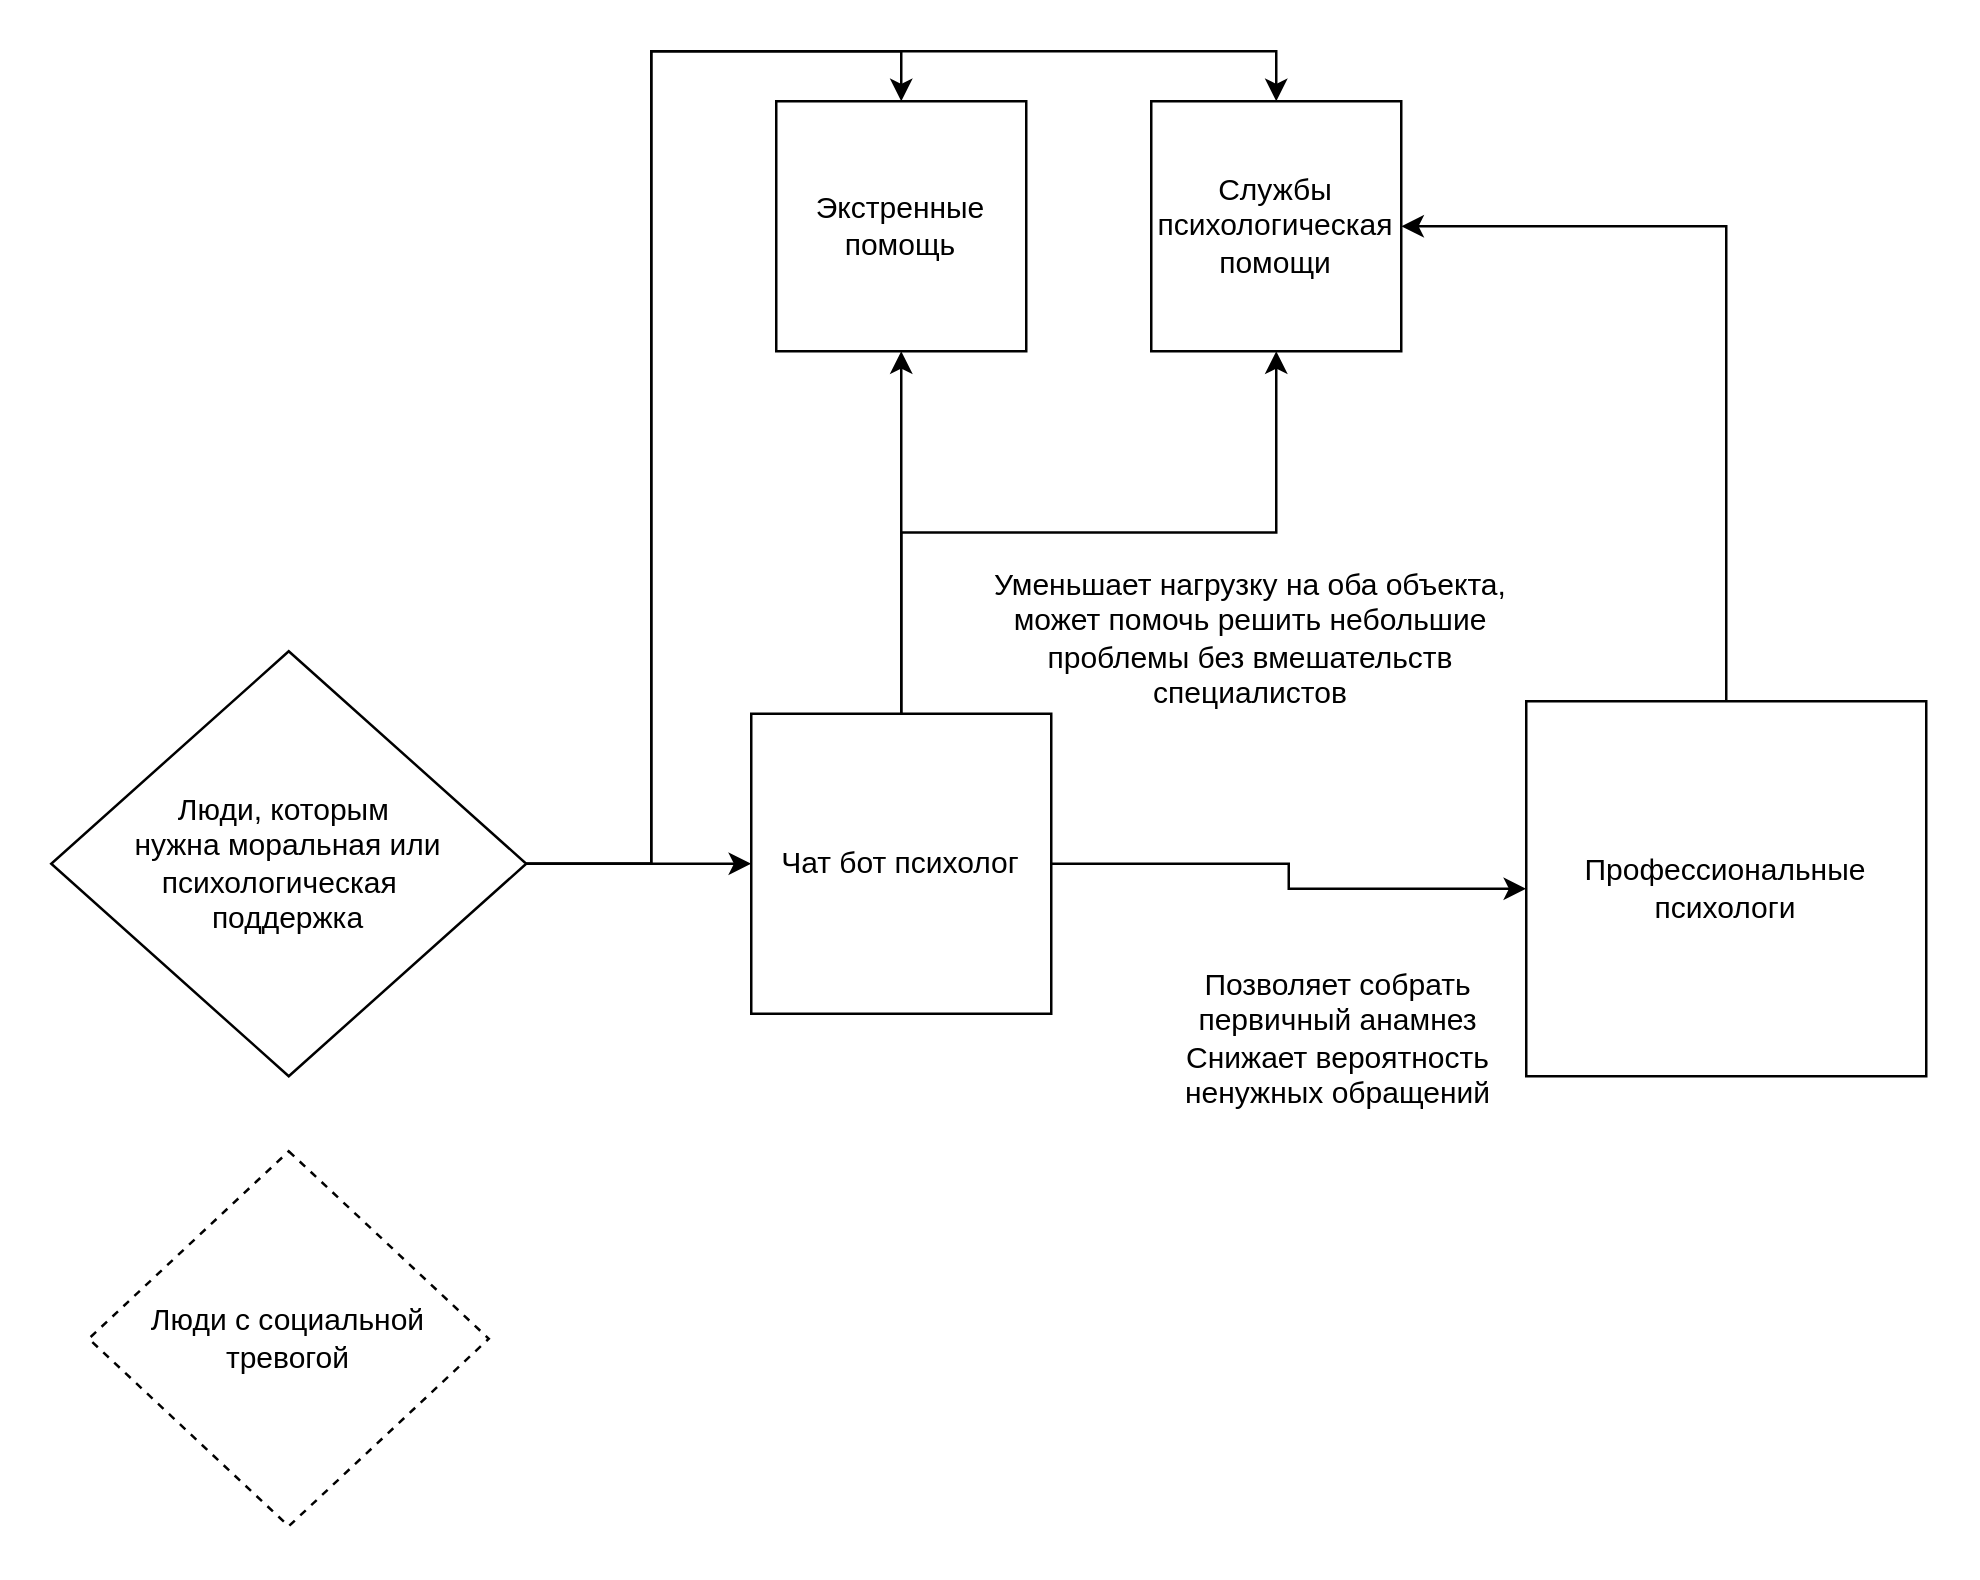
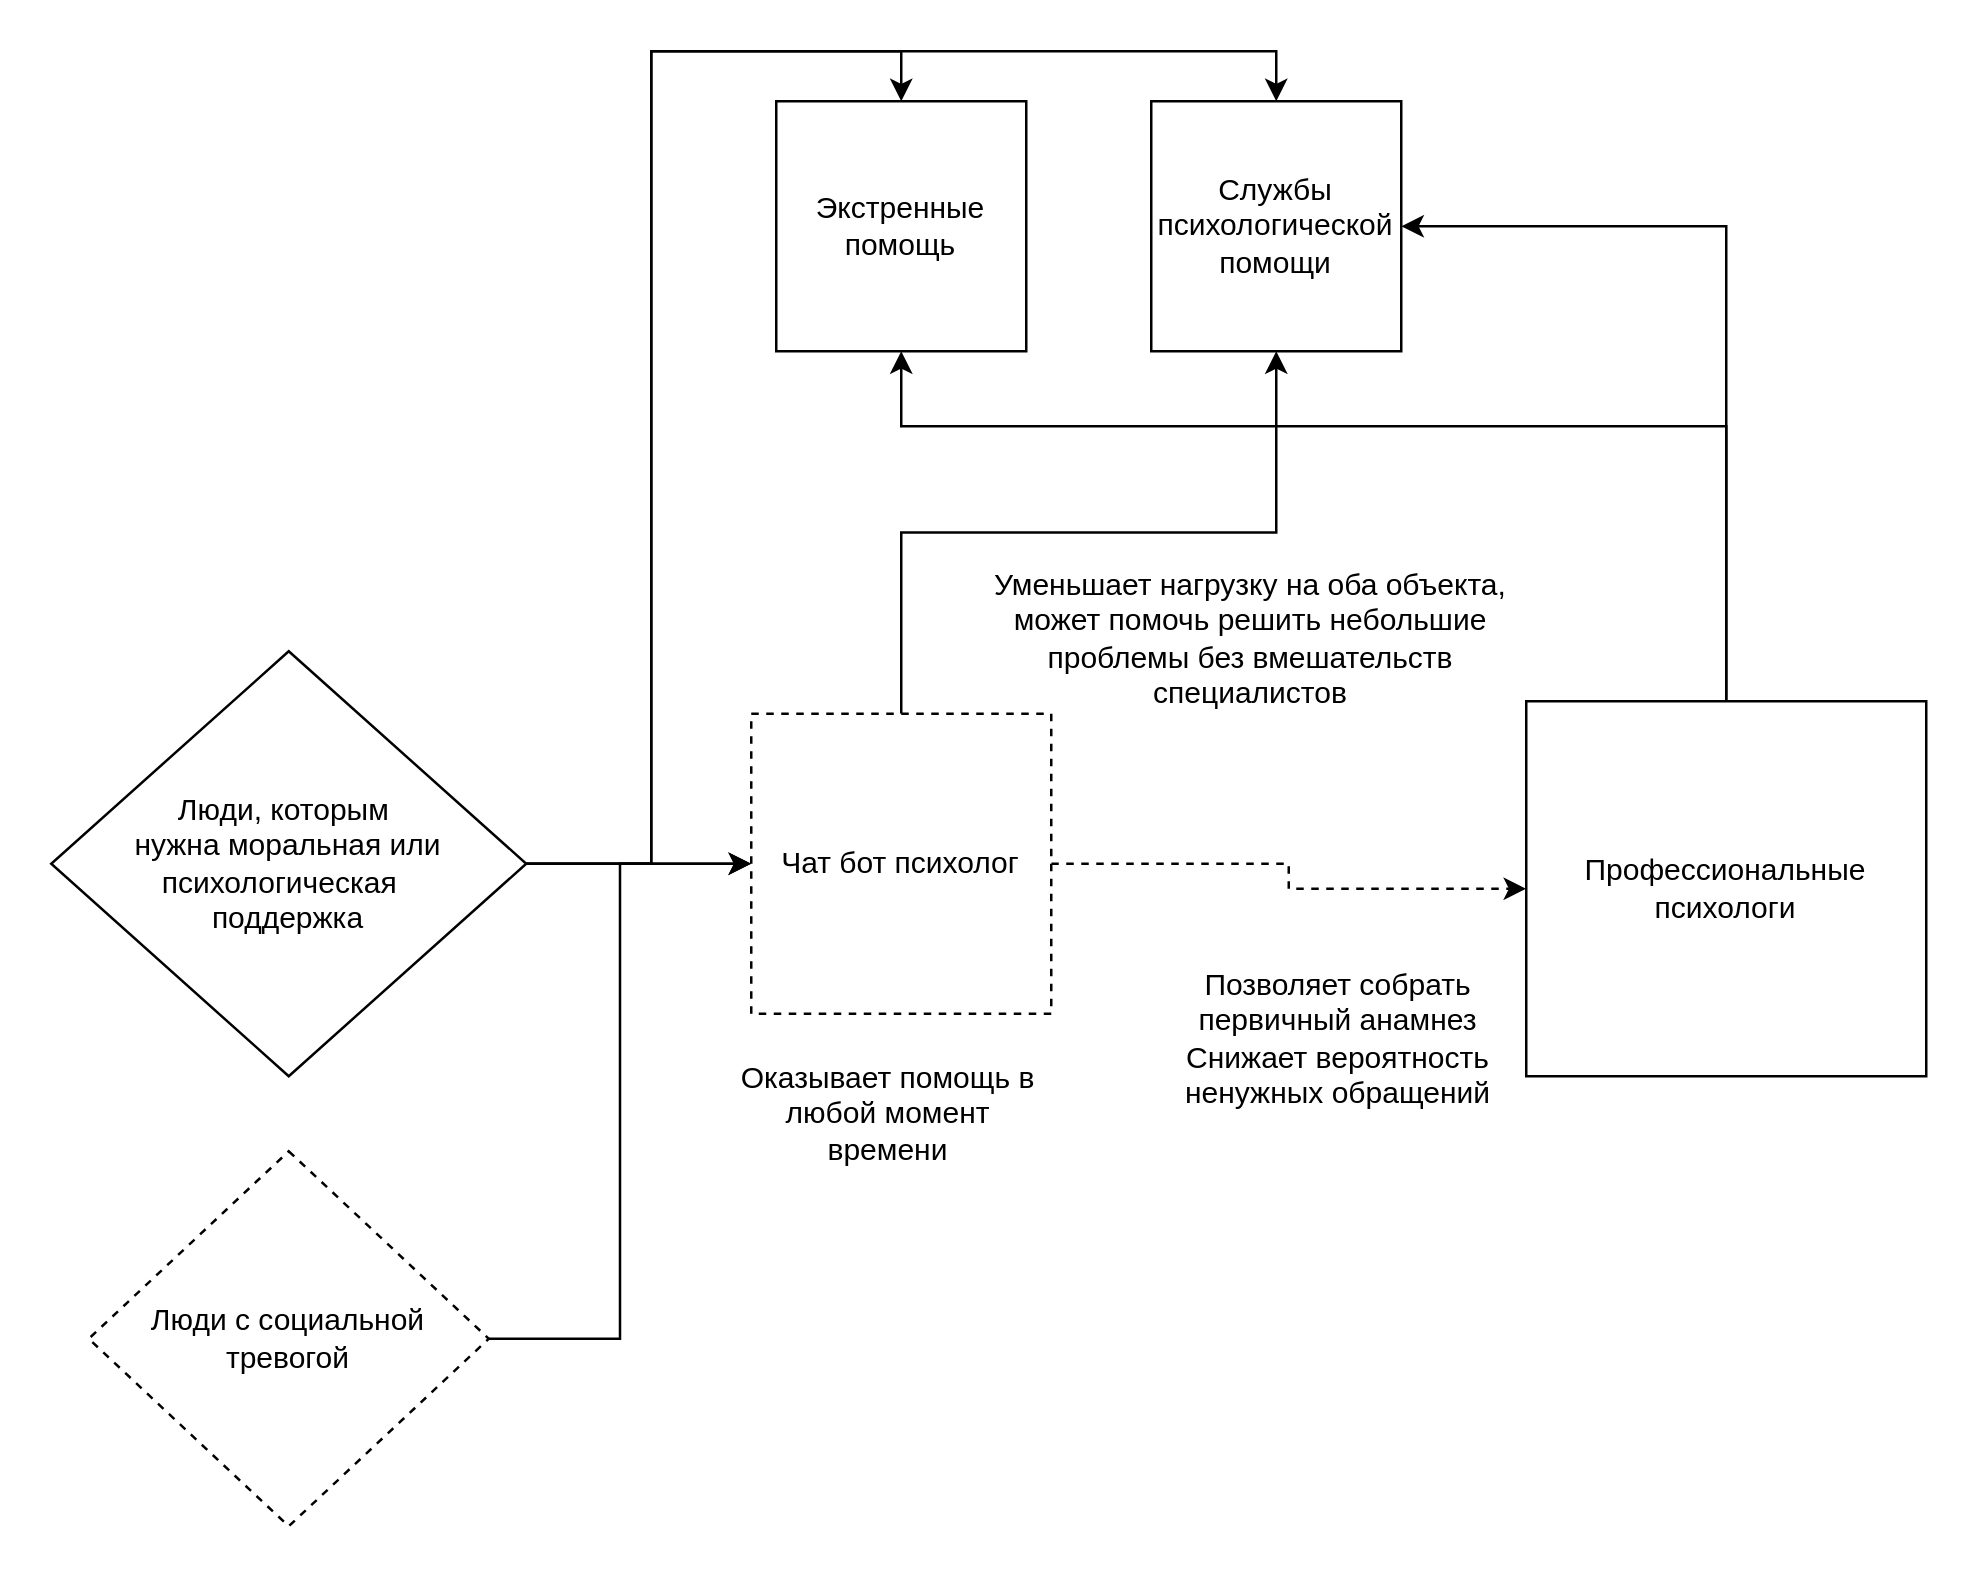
node "Службы психологическая помощи": label "Службы психологическая помощи" -> "Службы психологической помощи"
edge "Профессиональные психологи" -> "Экстренные помощь": added
edge "Чат бот психолог" -> "Экстренные помощь": removed
node "Чат бот психолог": style solid -> dashed
edge "Чат бот психолог" -> "Профессиональные психологи": style solid -> dashed
node "Оказывает помощь в любой момент времени": added
edge "Люди с социальной тревогой" -> "Чат бот психолог": added
